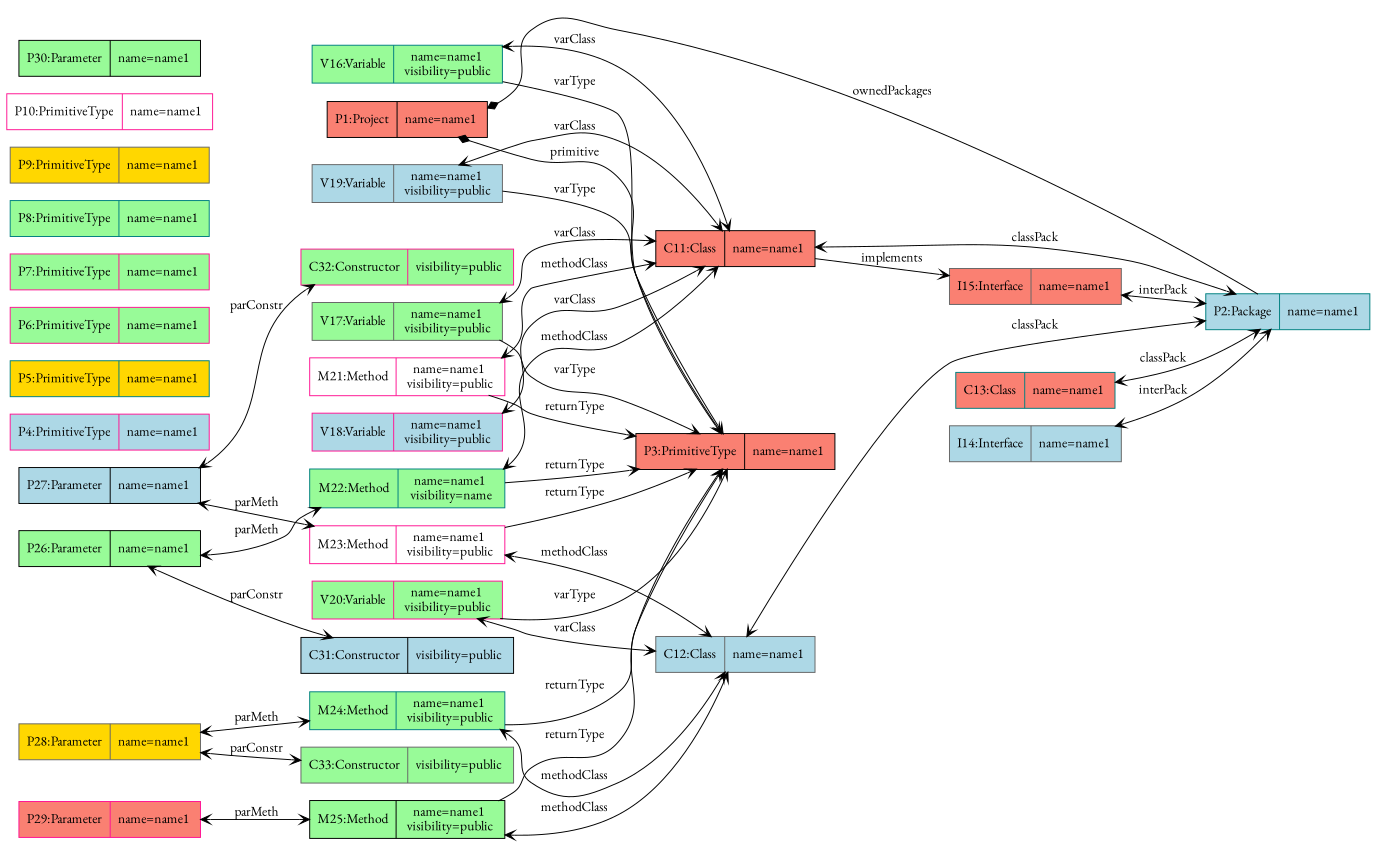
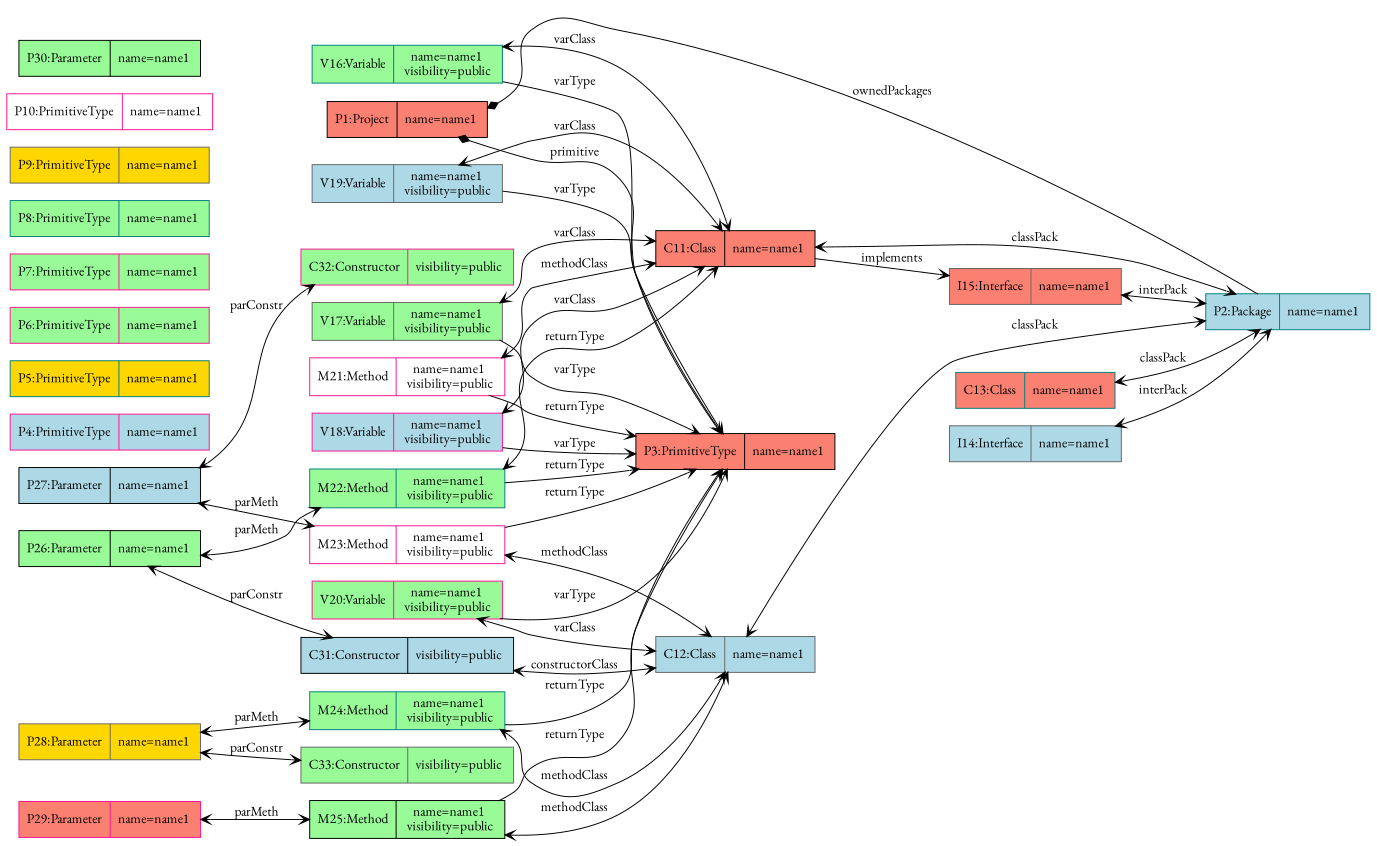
edge "C11:Class" -- "M22:Method": label "methodClass" -> "returnType"
edge "V18:Variable" -- "P3:PrimitiveType": added, label "varType"
node "M22:Method": text "visibility=name" -> "visibility=public"
edge "C12:Class" -- "C31:Constructor": added, label "constructorClass"
